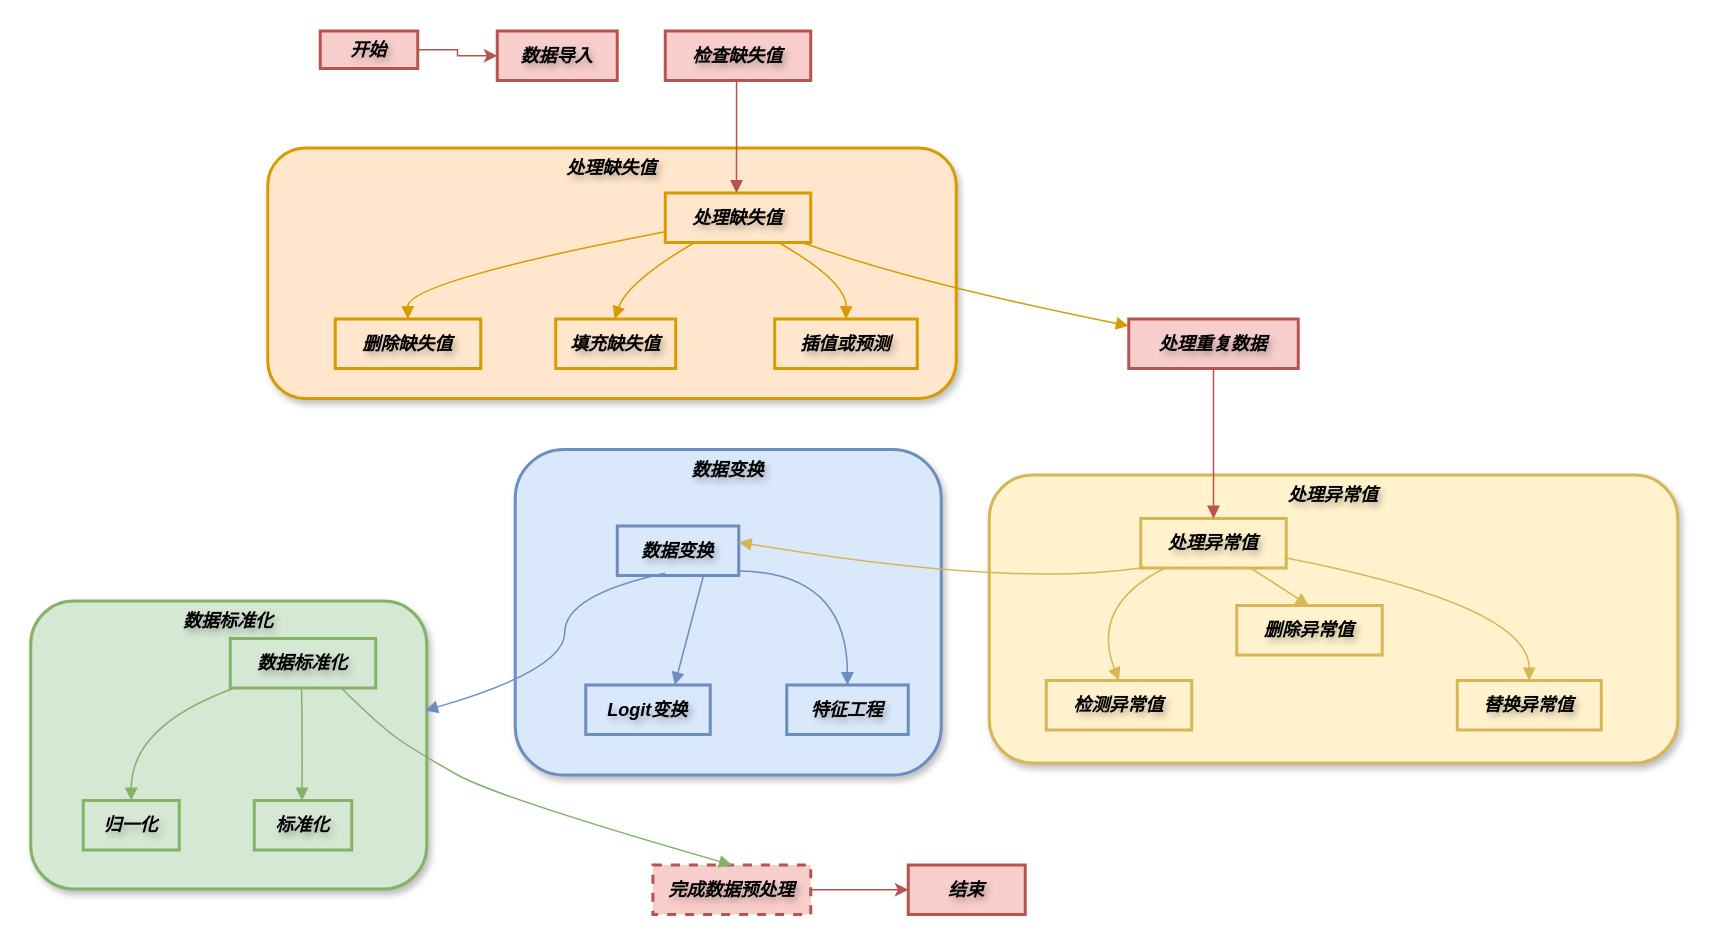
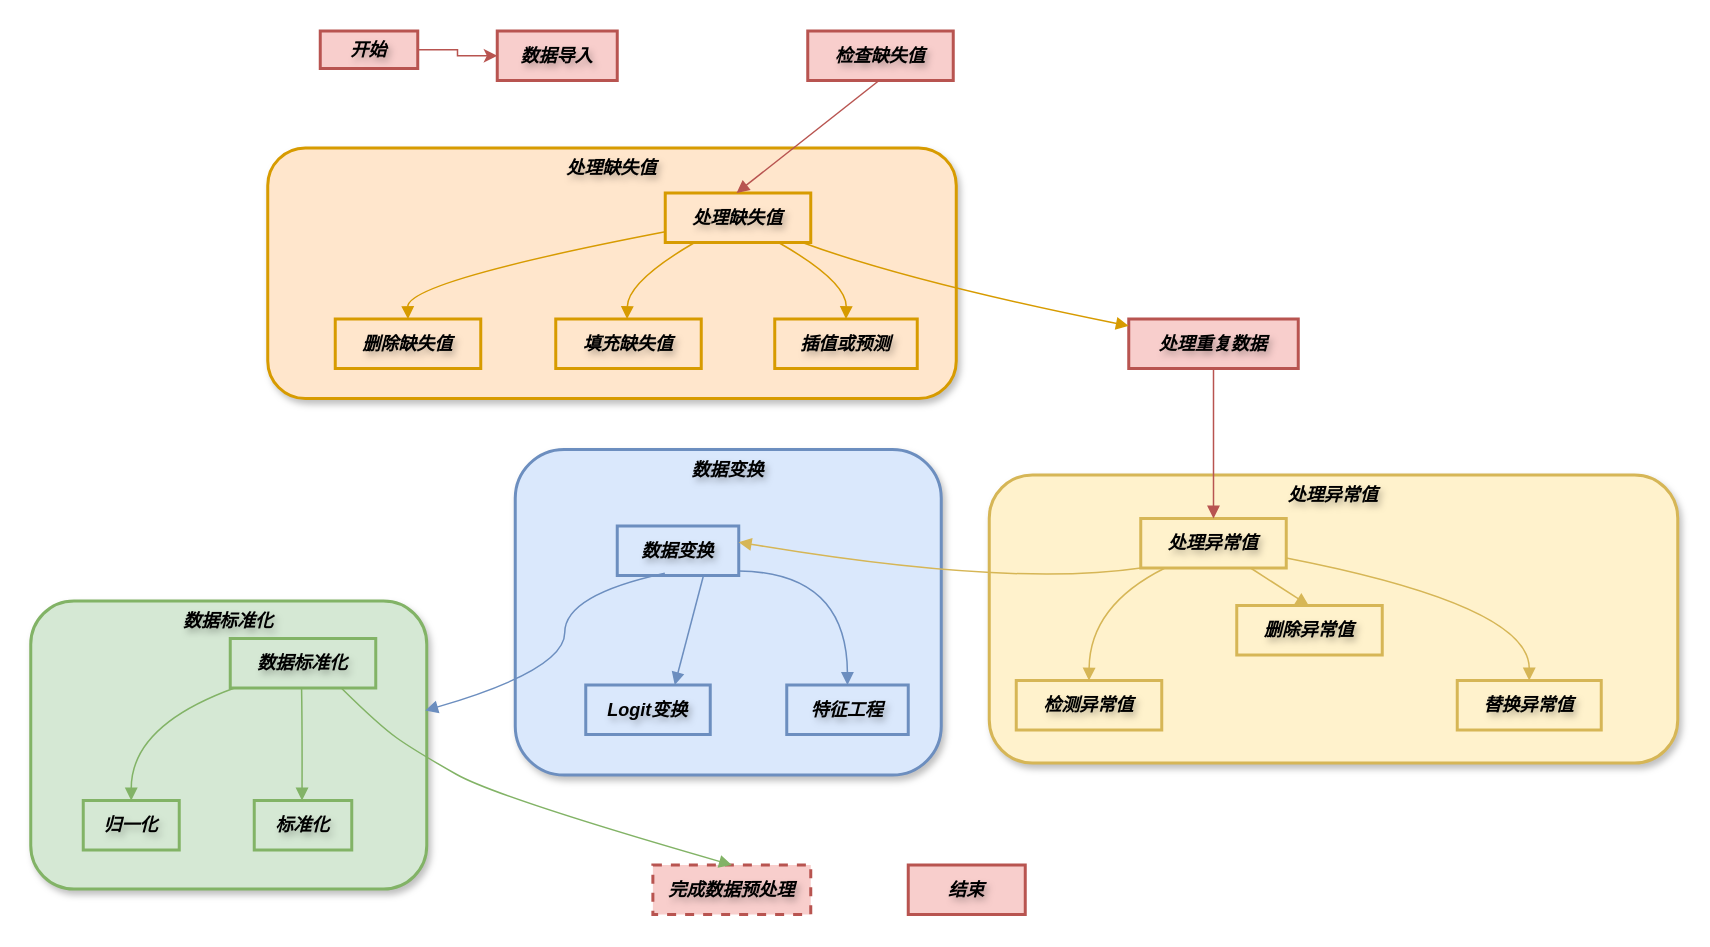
node "检查缺失值": moved (738, 56) -> (881, 56)
node "填充缺失值": size 120x50 -> 146x50
node "检测异常值": moved (1119, 705) -> (1089, 705)
edge "完成数据预处理" -> "结束": removed
